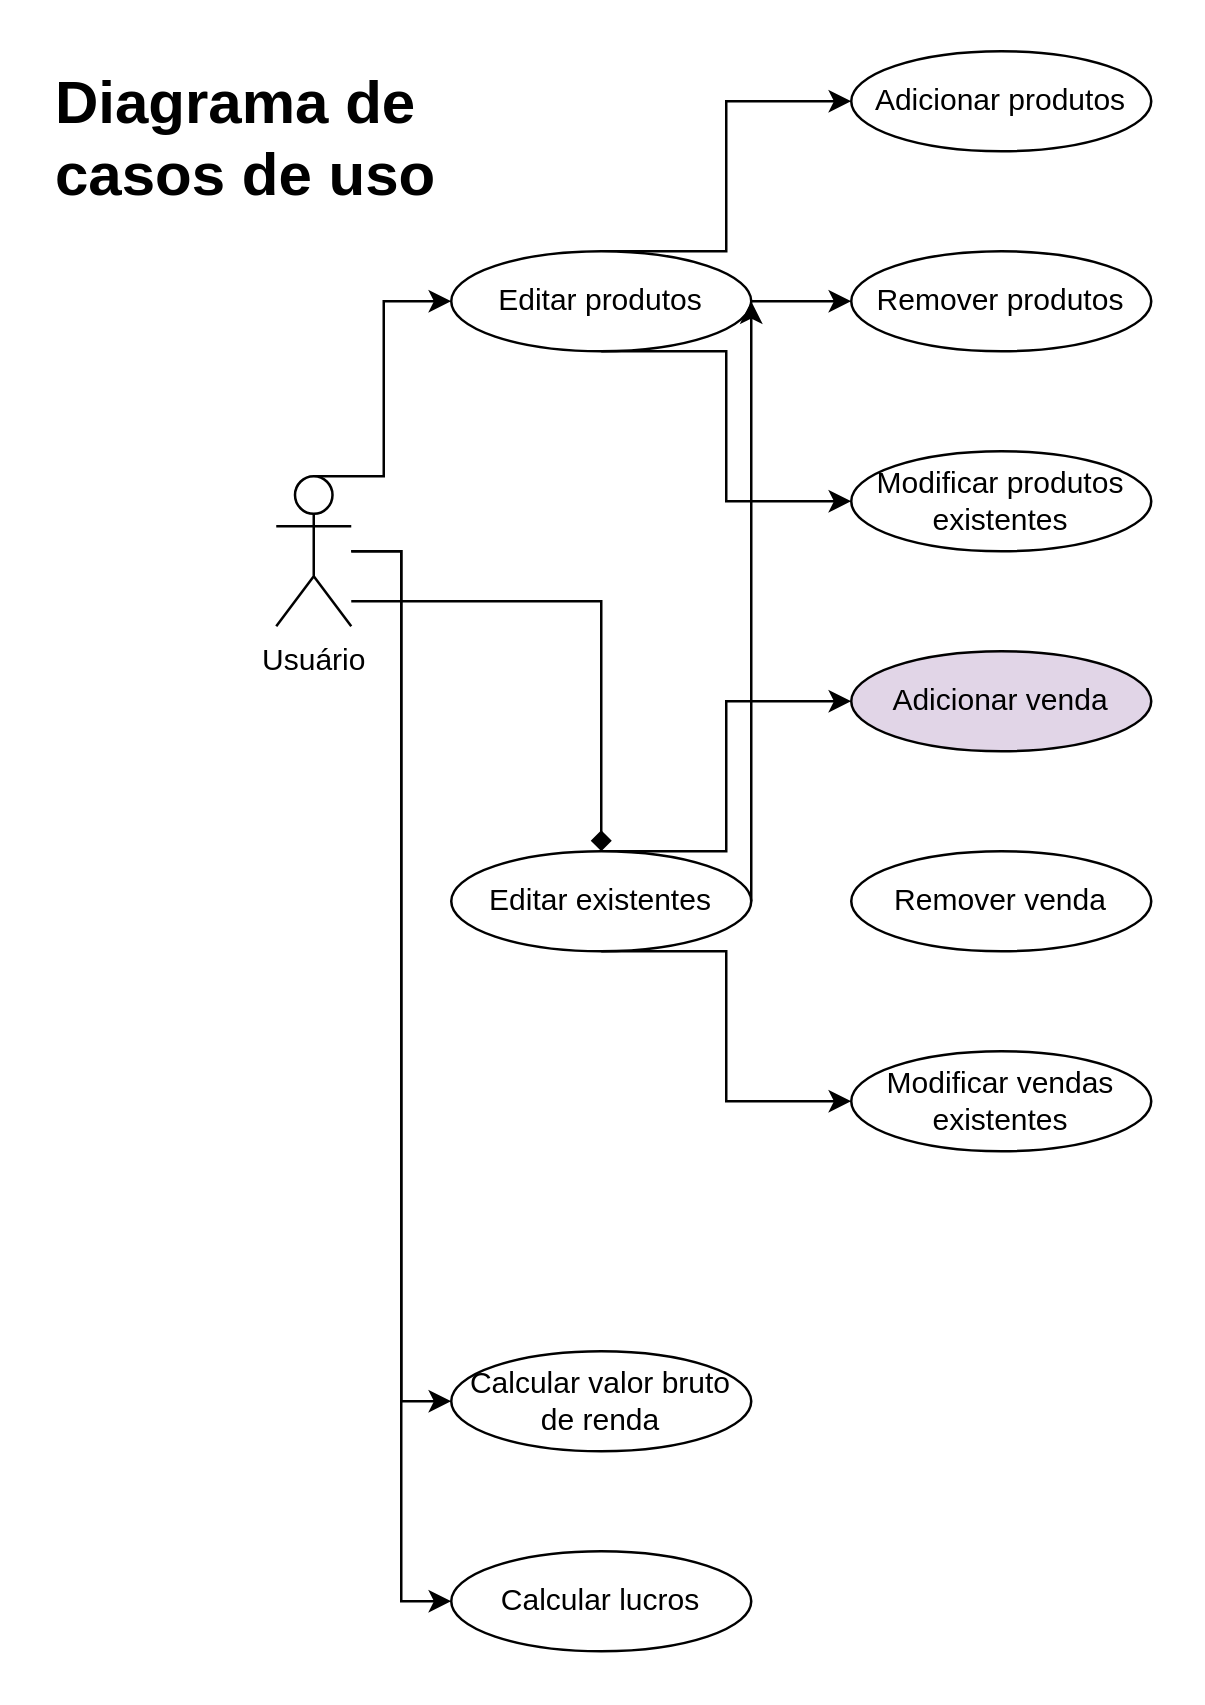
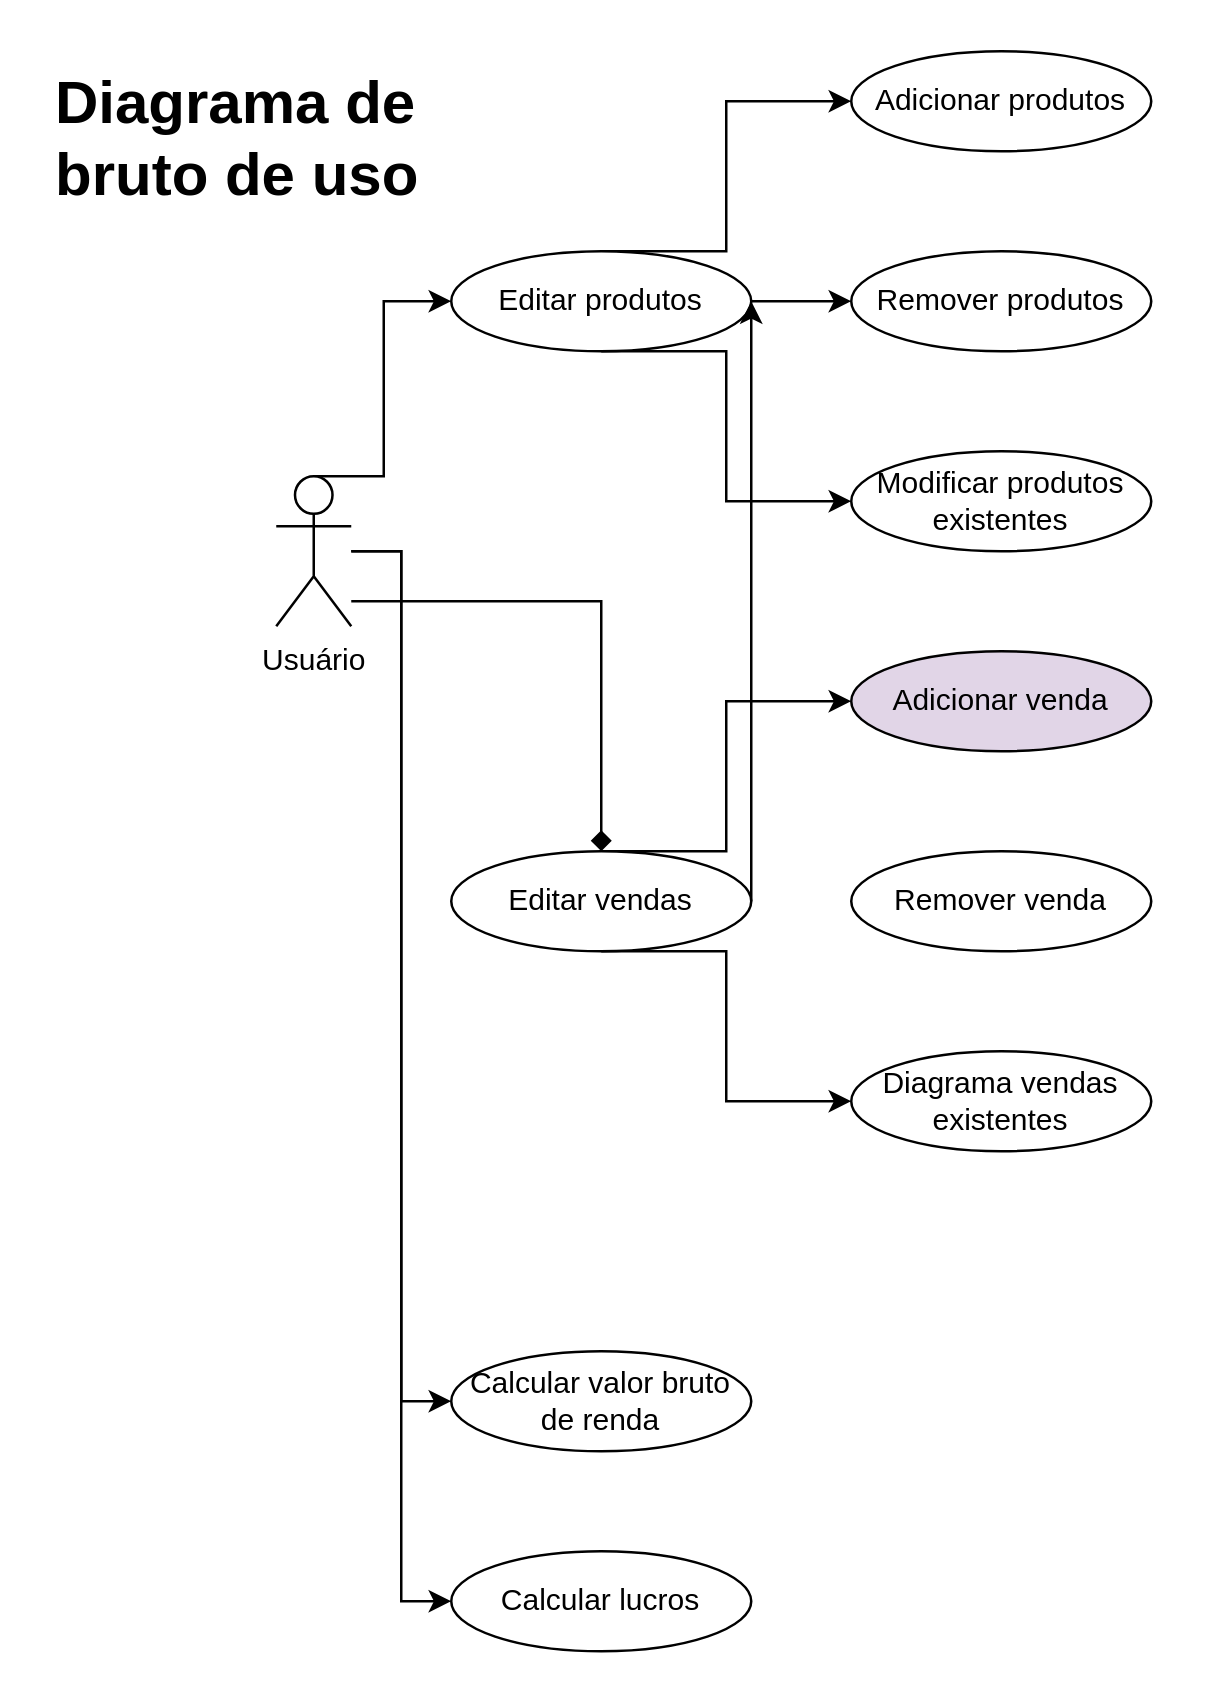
node "Diagrama de casos de uso.": label "Diagrama de casos de uso." -> "Diagrama de bruto de uso."
node "Editar existentes": label "Editar existentes" -> "Editar vendas"
node "Modificar vendas existentes": label "Modificar vendas existentes" -> "Diagrama vendas existentes"
